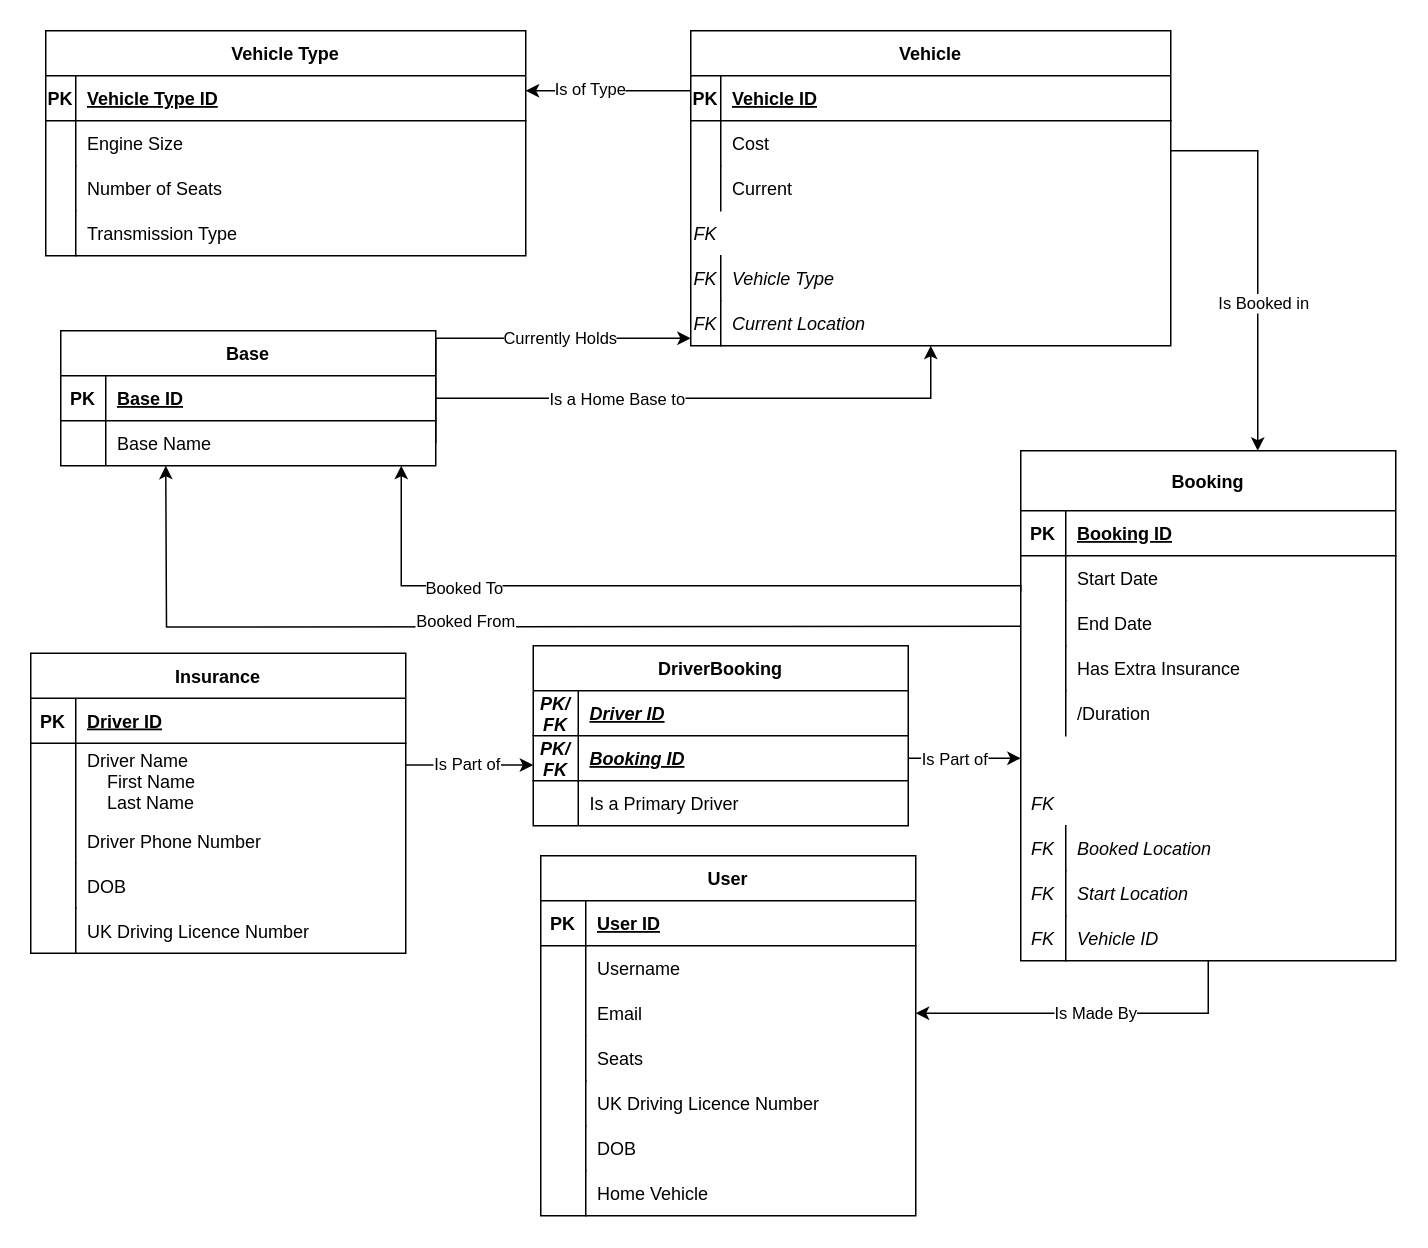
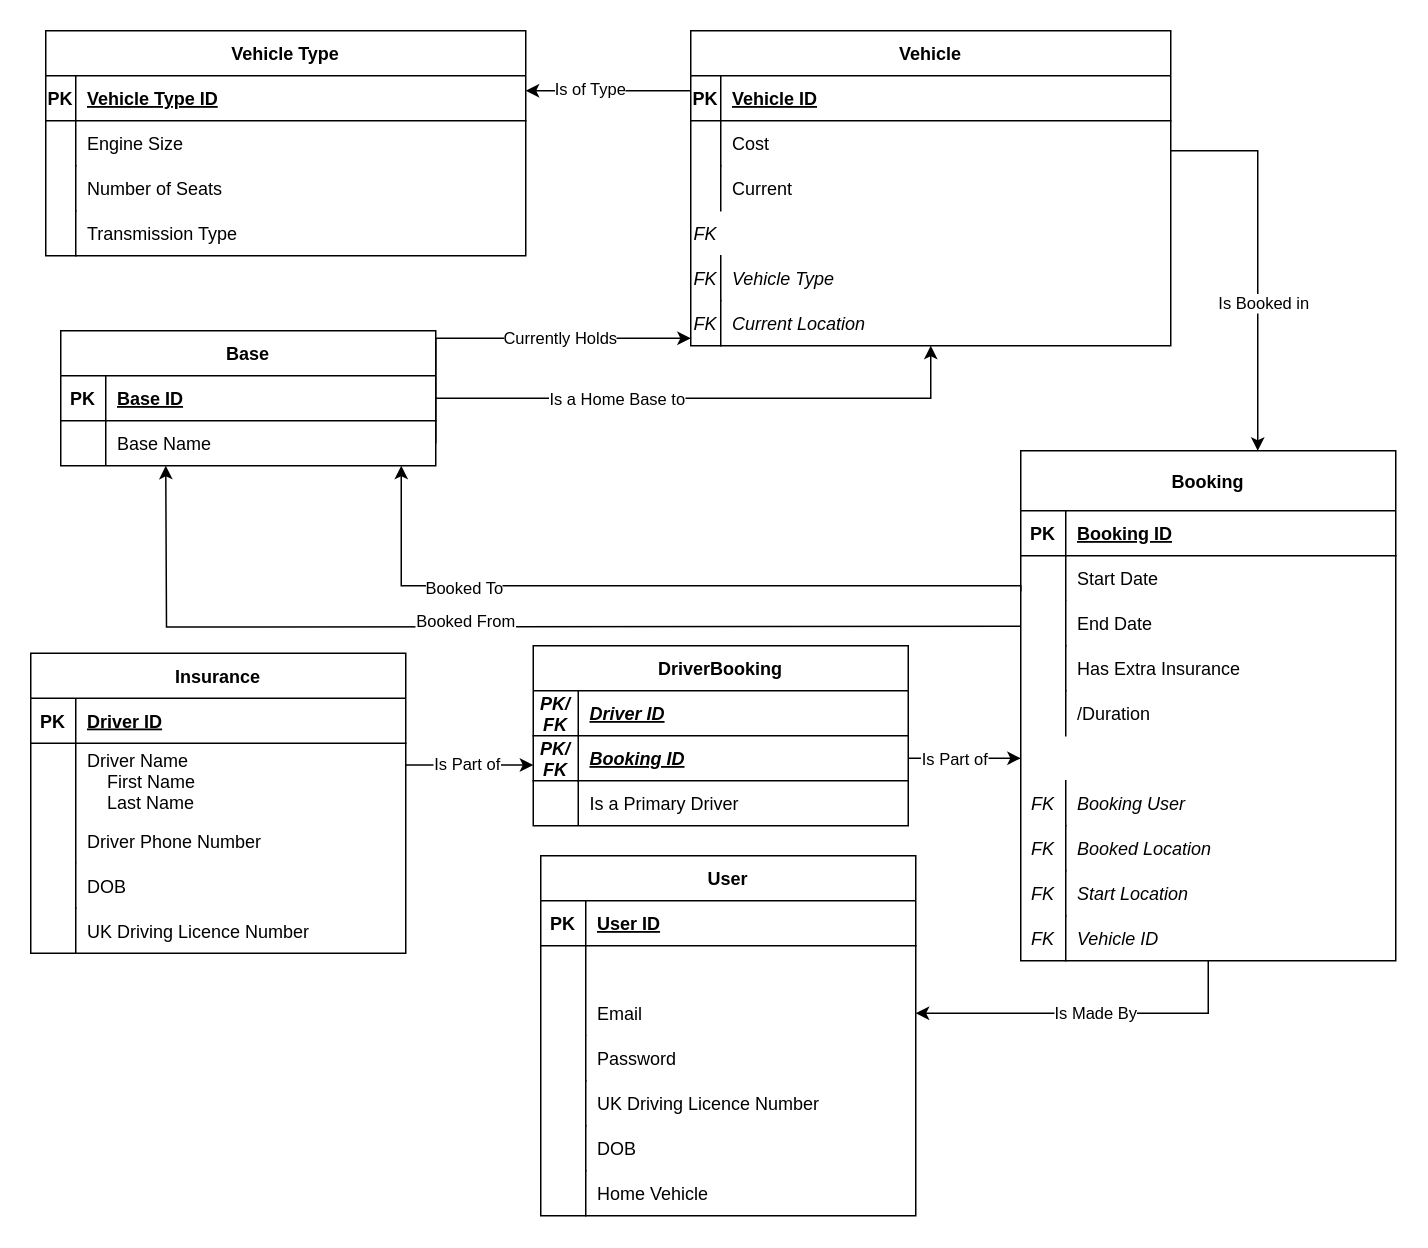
node "Booking User": added
node "Username": removed
node "Seats": label "Seats" -> "Password"
